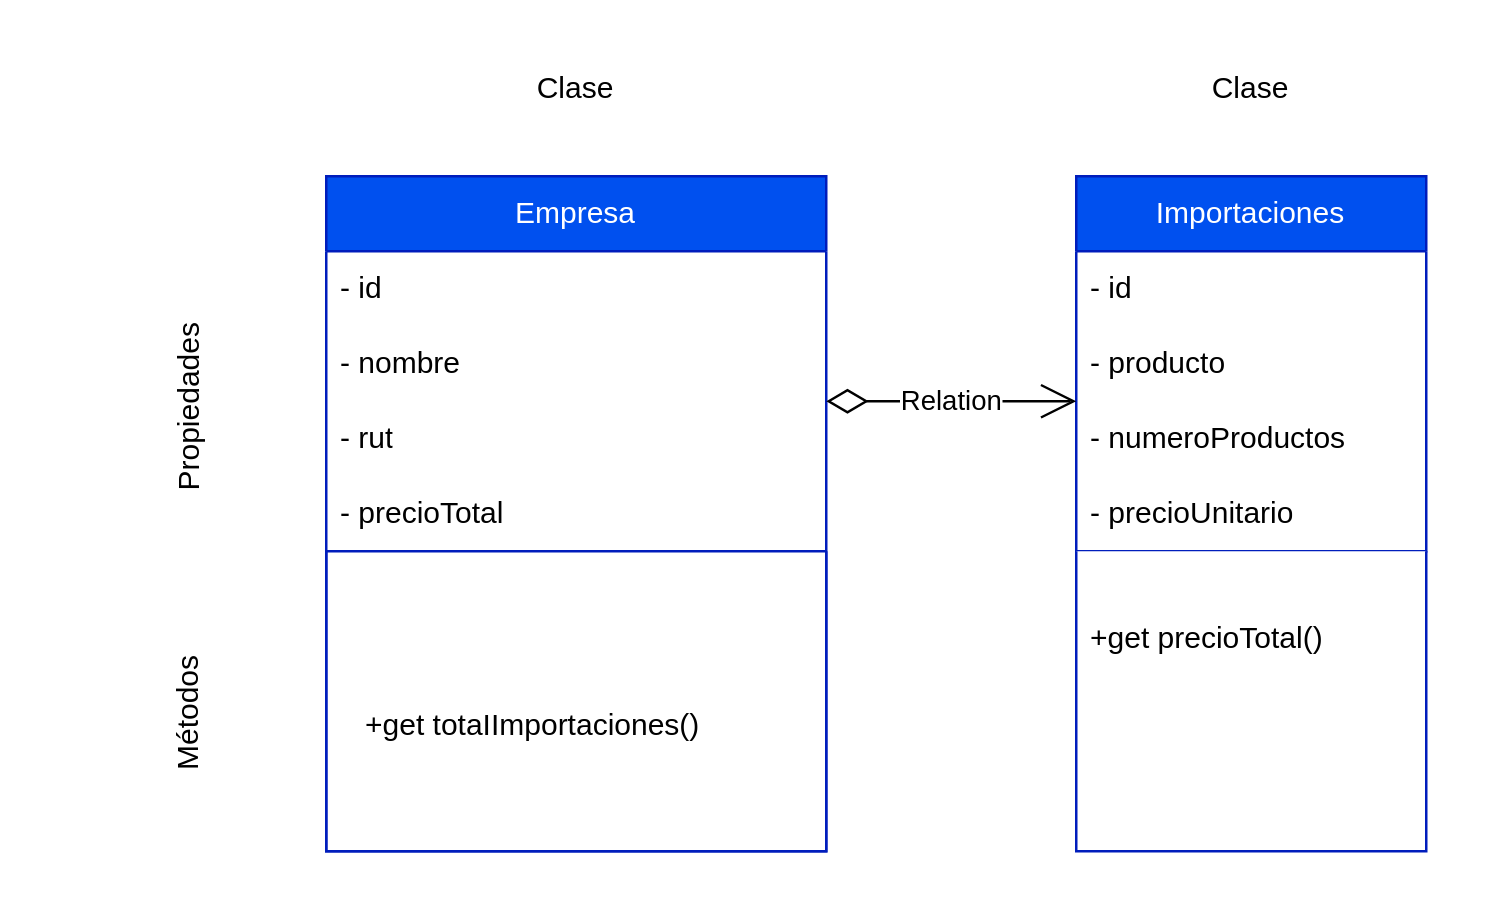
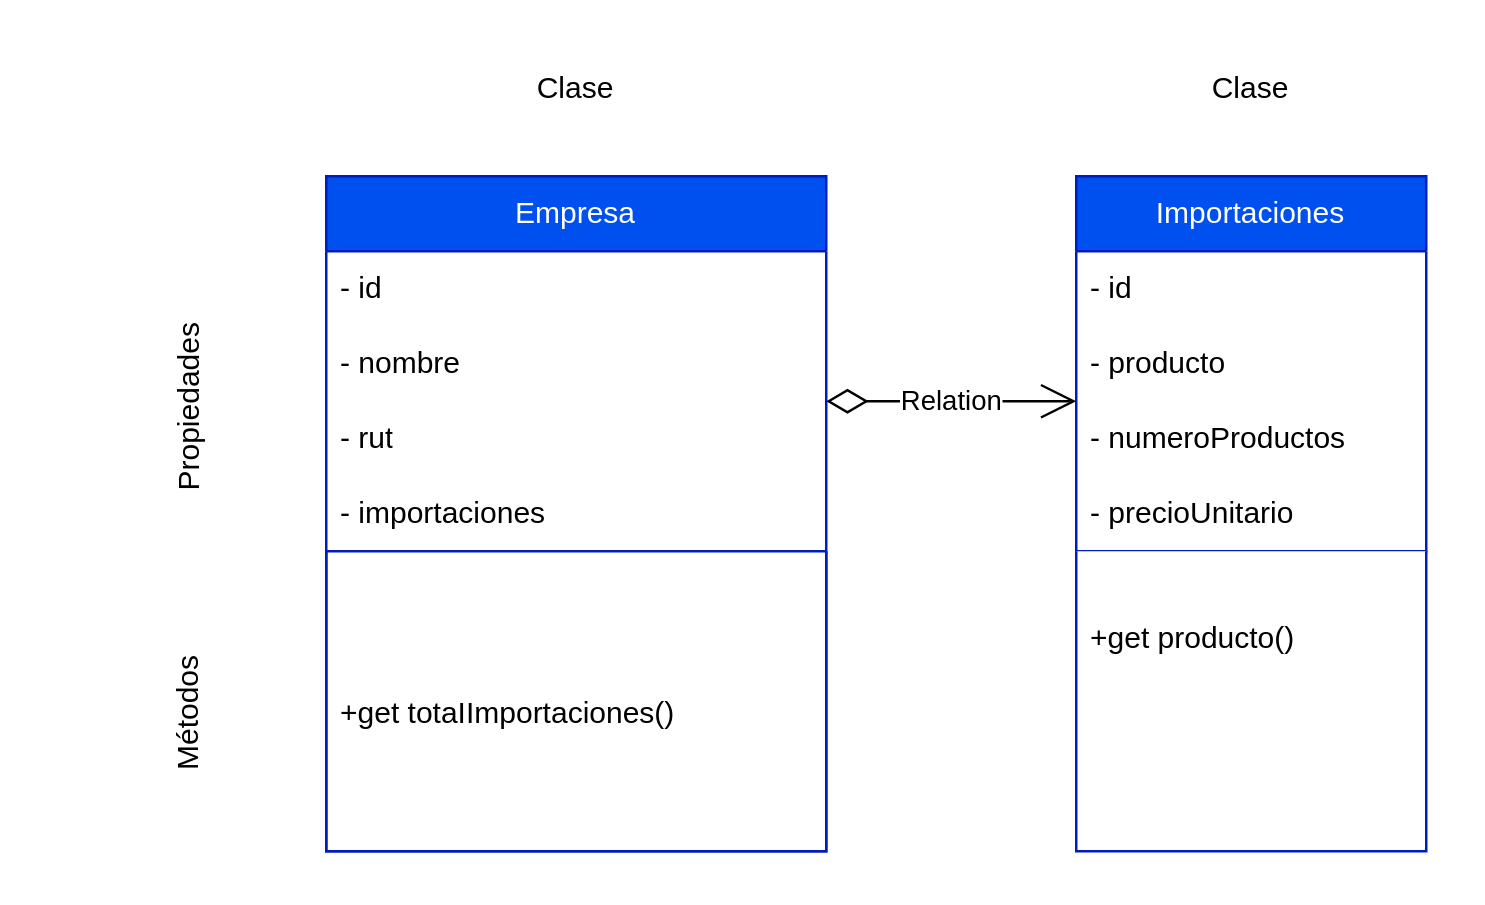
node "- precioTotal": label "- precioTotal" -> "- importaciones"
node "+get precioTotal()": label "+get precioTotal()" -> "+get producto()"
node "+get totaIImportaciones()": moved (564, 726) -> (539, 714)
